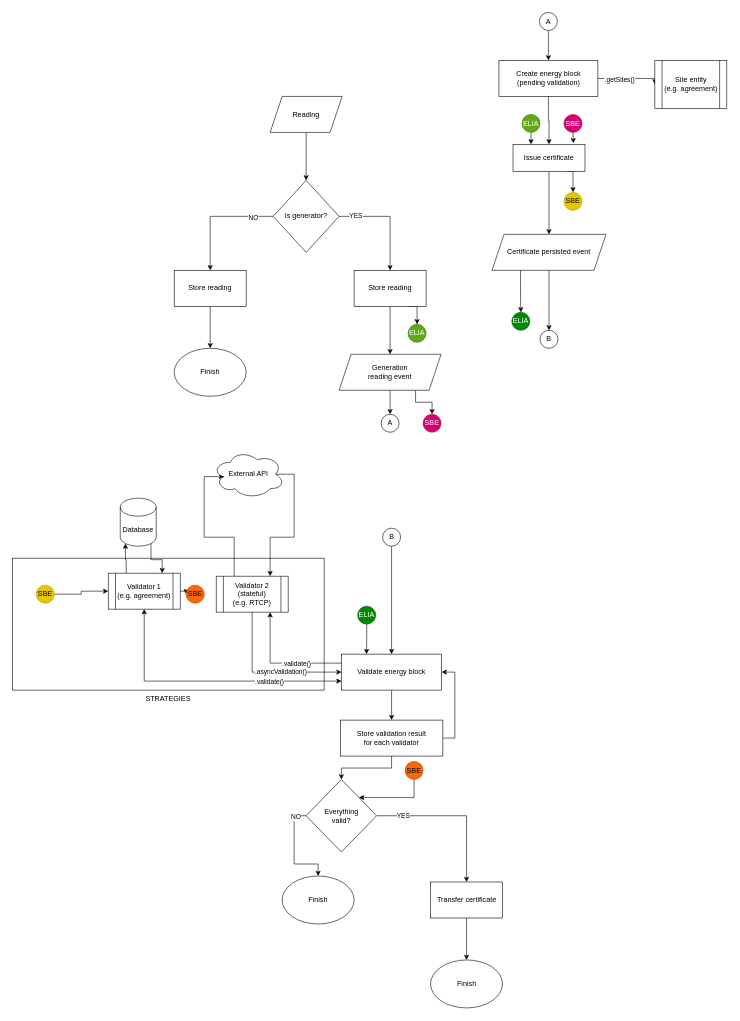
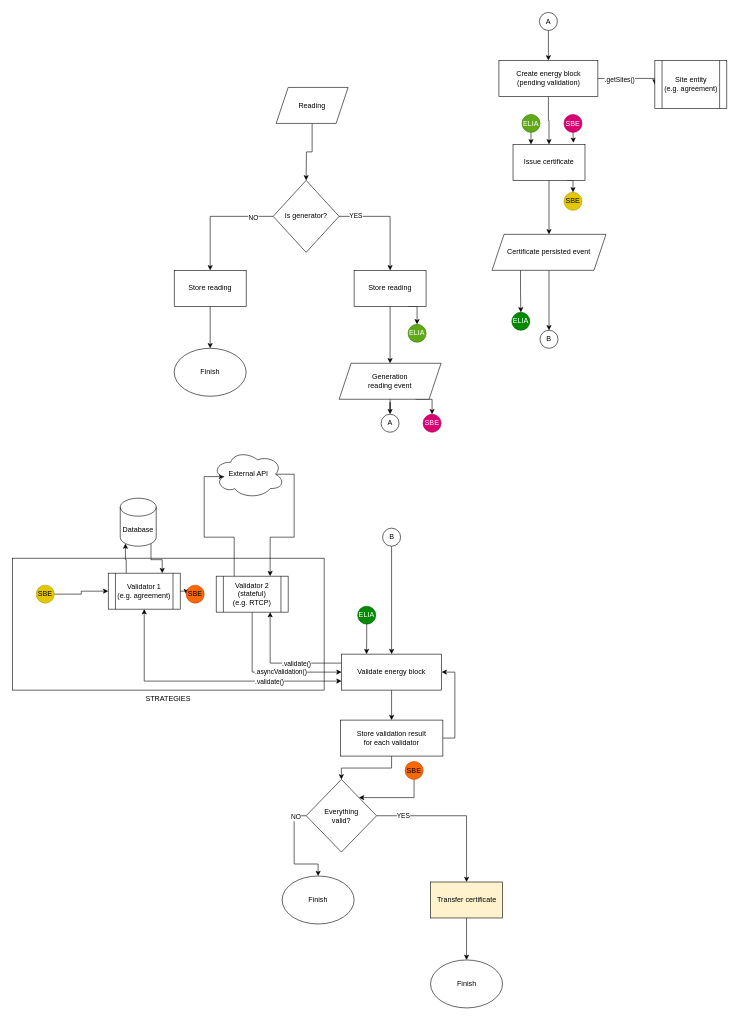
node "Reading": moved (306, 114) -> (312, 105)
node "Issue certificate": size 72x27 -> 72x36
node "Generation reading event": moved (390, 372) -> (390, 381)
node "Transfer certificate": fillcolor #ffffff -> #fff2cc
